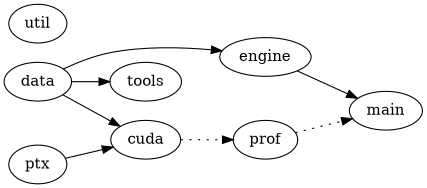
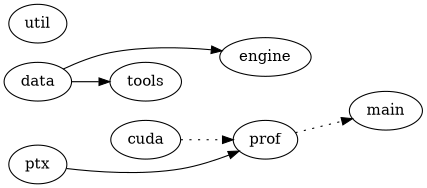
edge "engine" -> "main": removed
edge "data" -> "cuda": removed
edge "ptx" -> "cuda": now "ptx" -> "prof"
